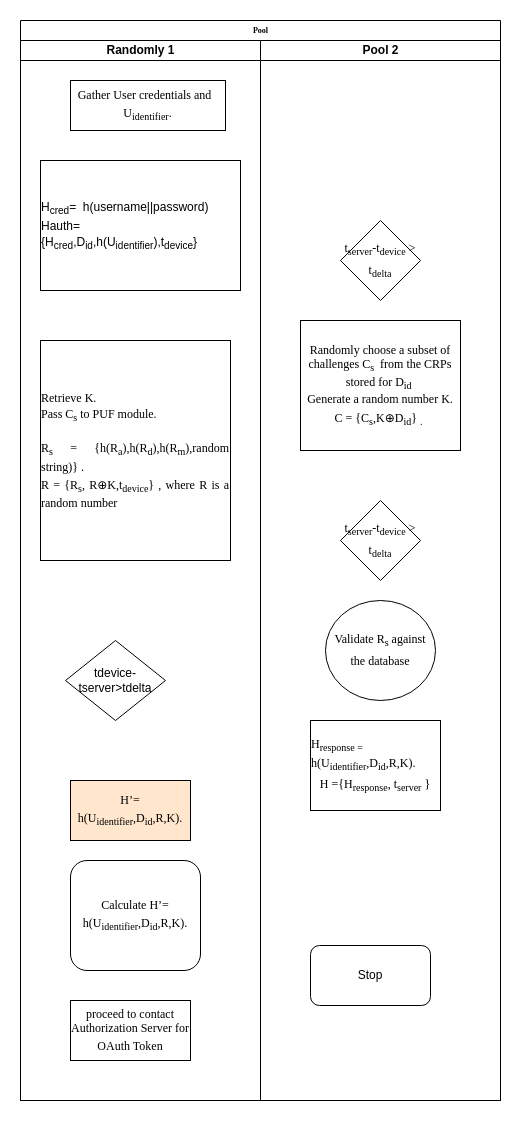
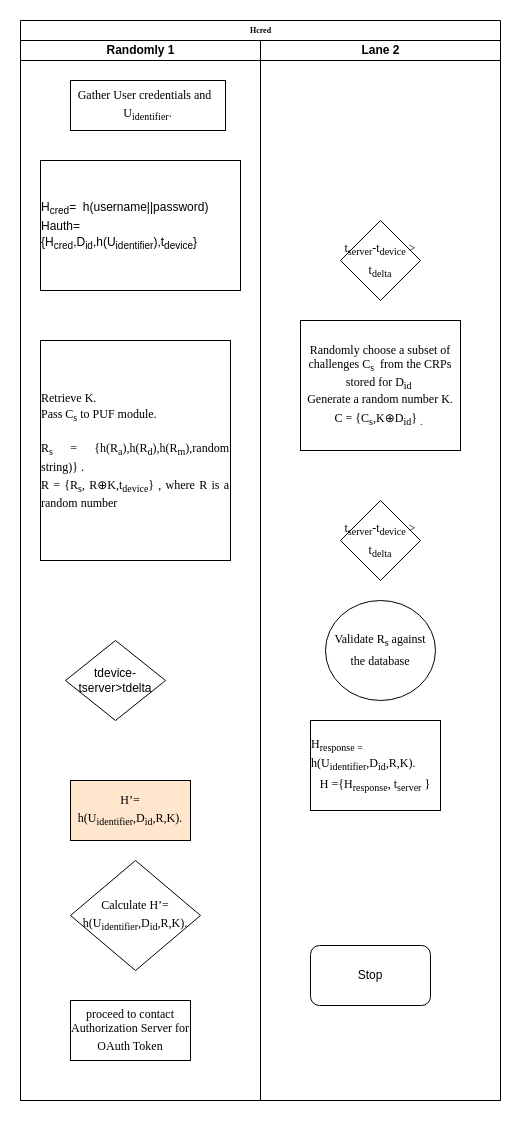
node "Pool": label "Pool" -> "Hcred"
node "Pool 2": label "Pool 2" -> "Lane 2"
node "Calculate H’= h(Uidentifier,Did,R,K).": shape rounded rectangle -> diamond
